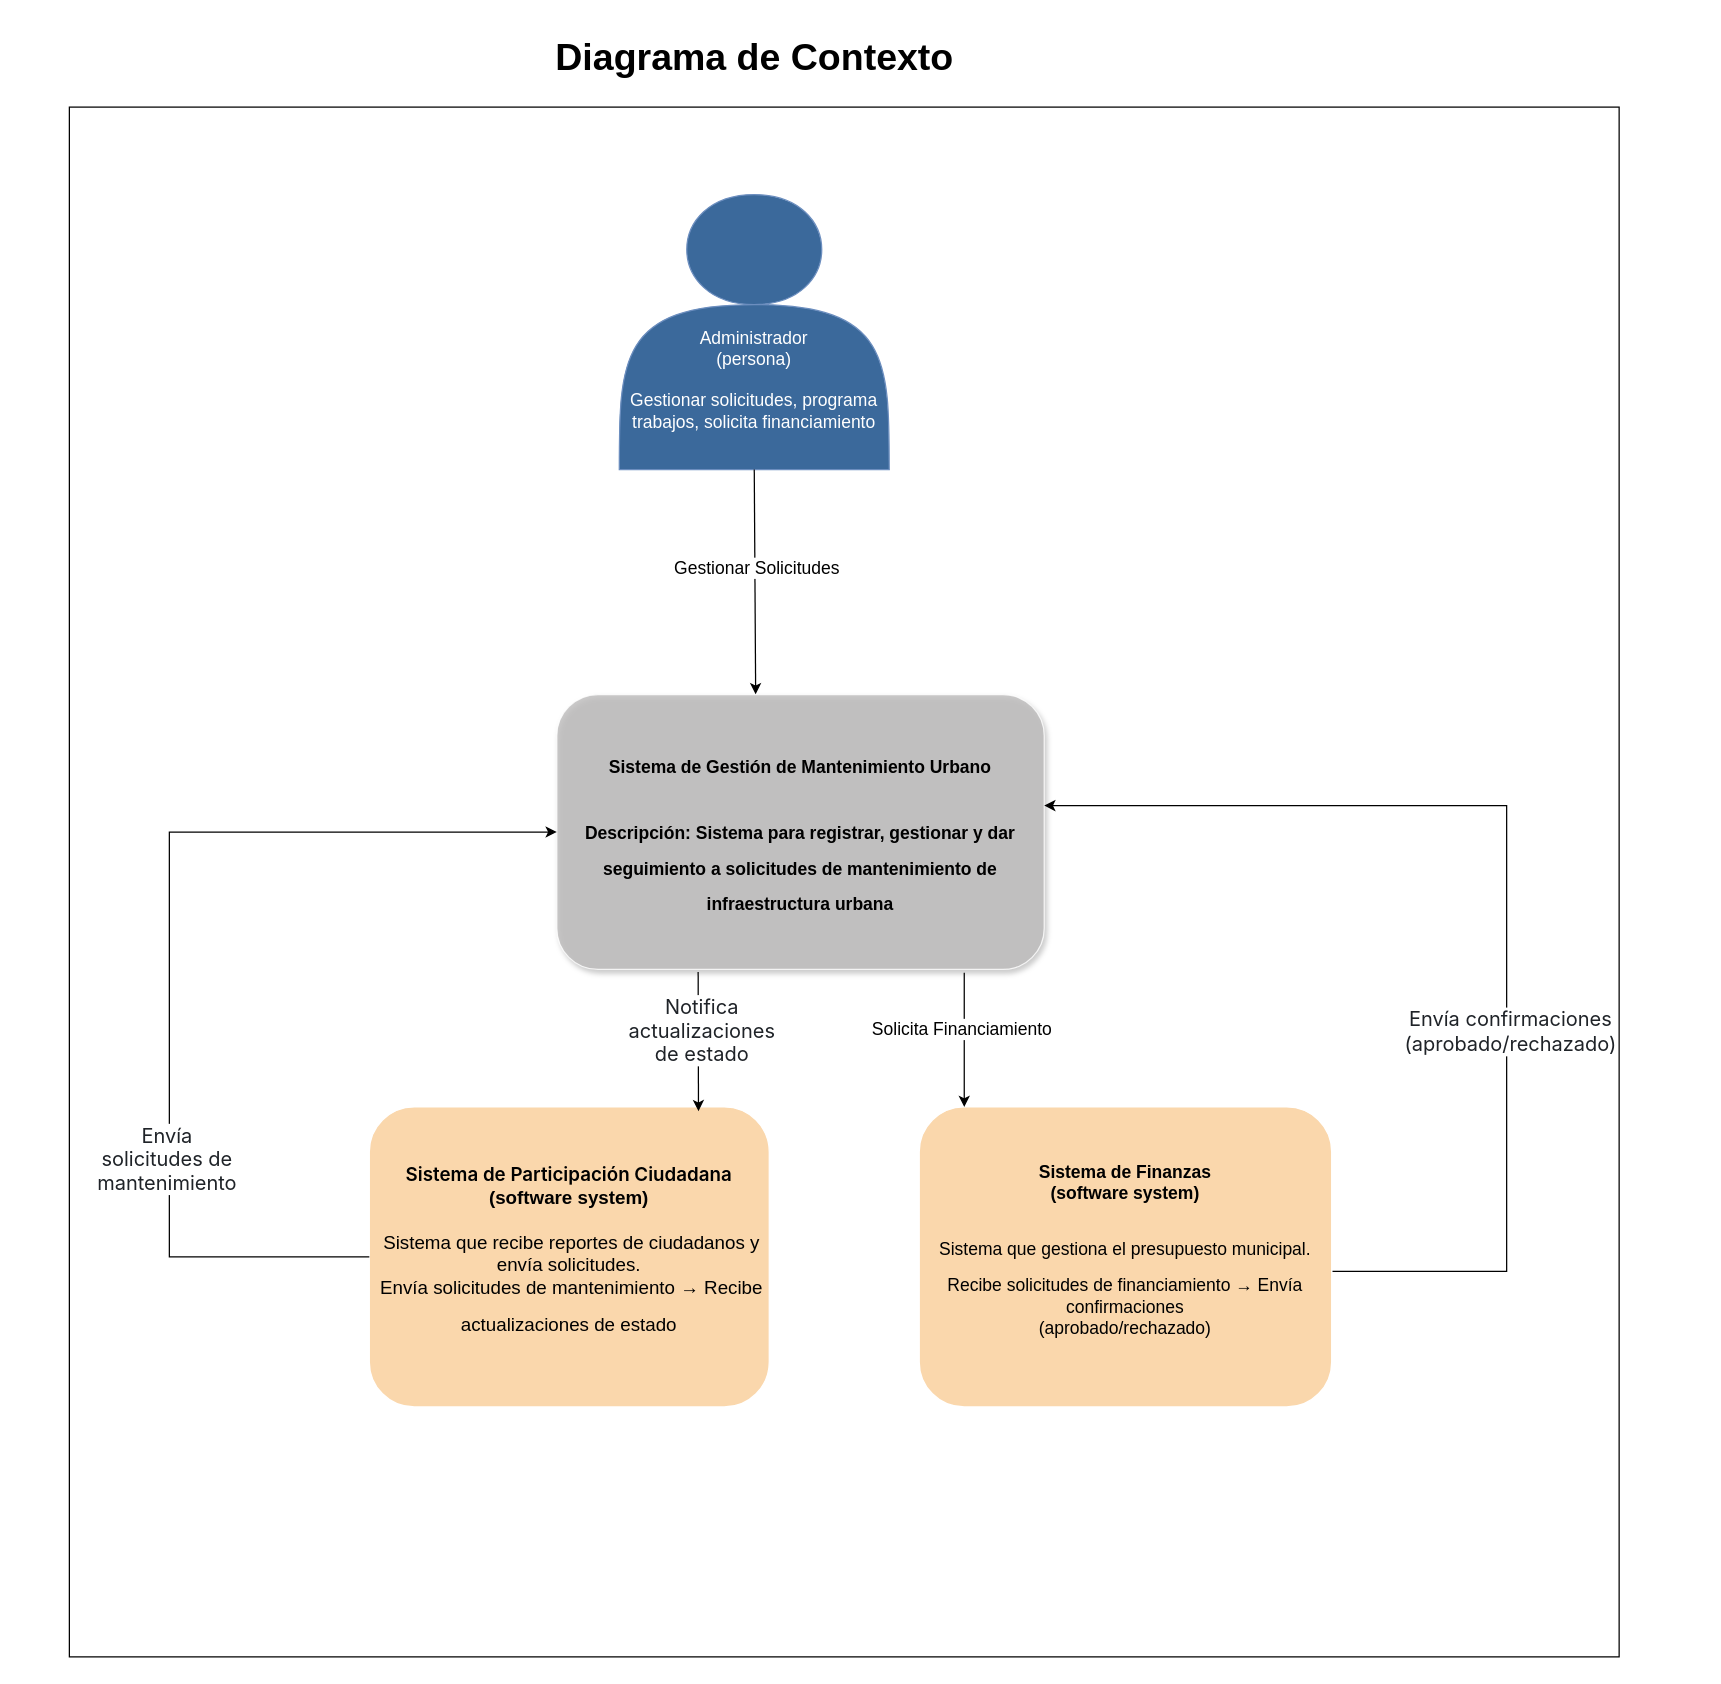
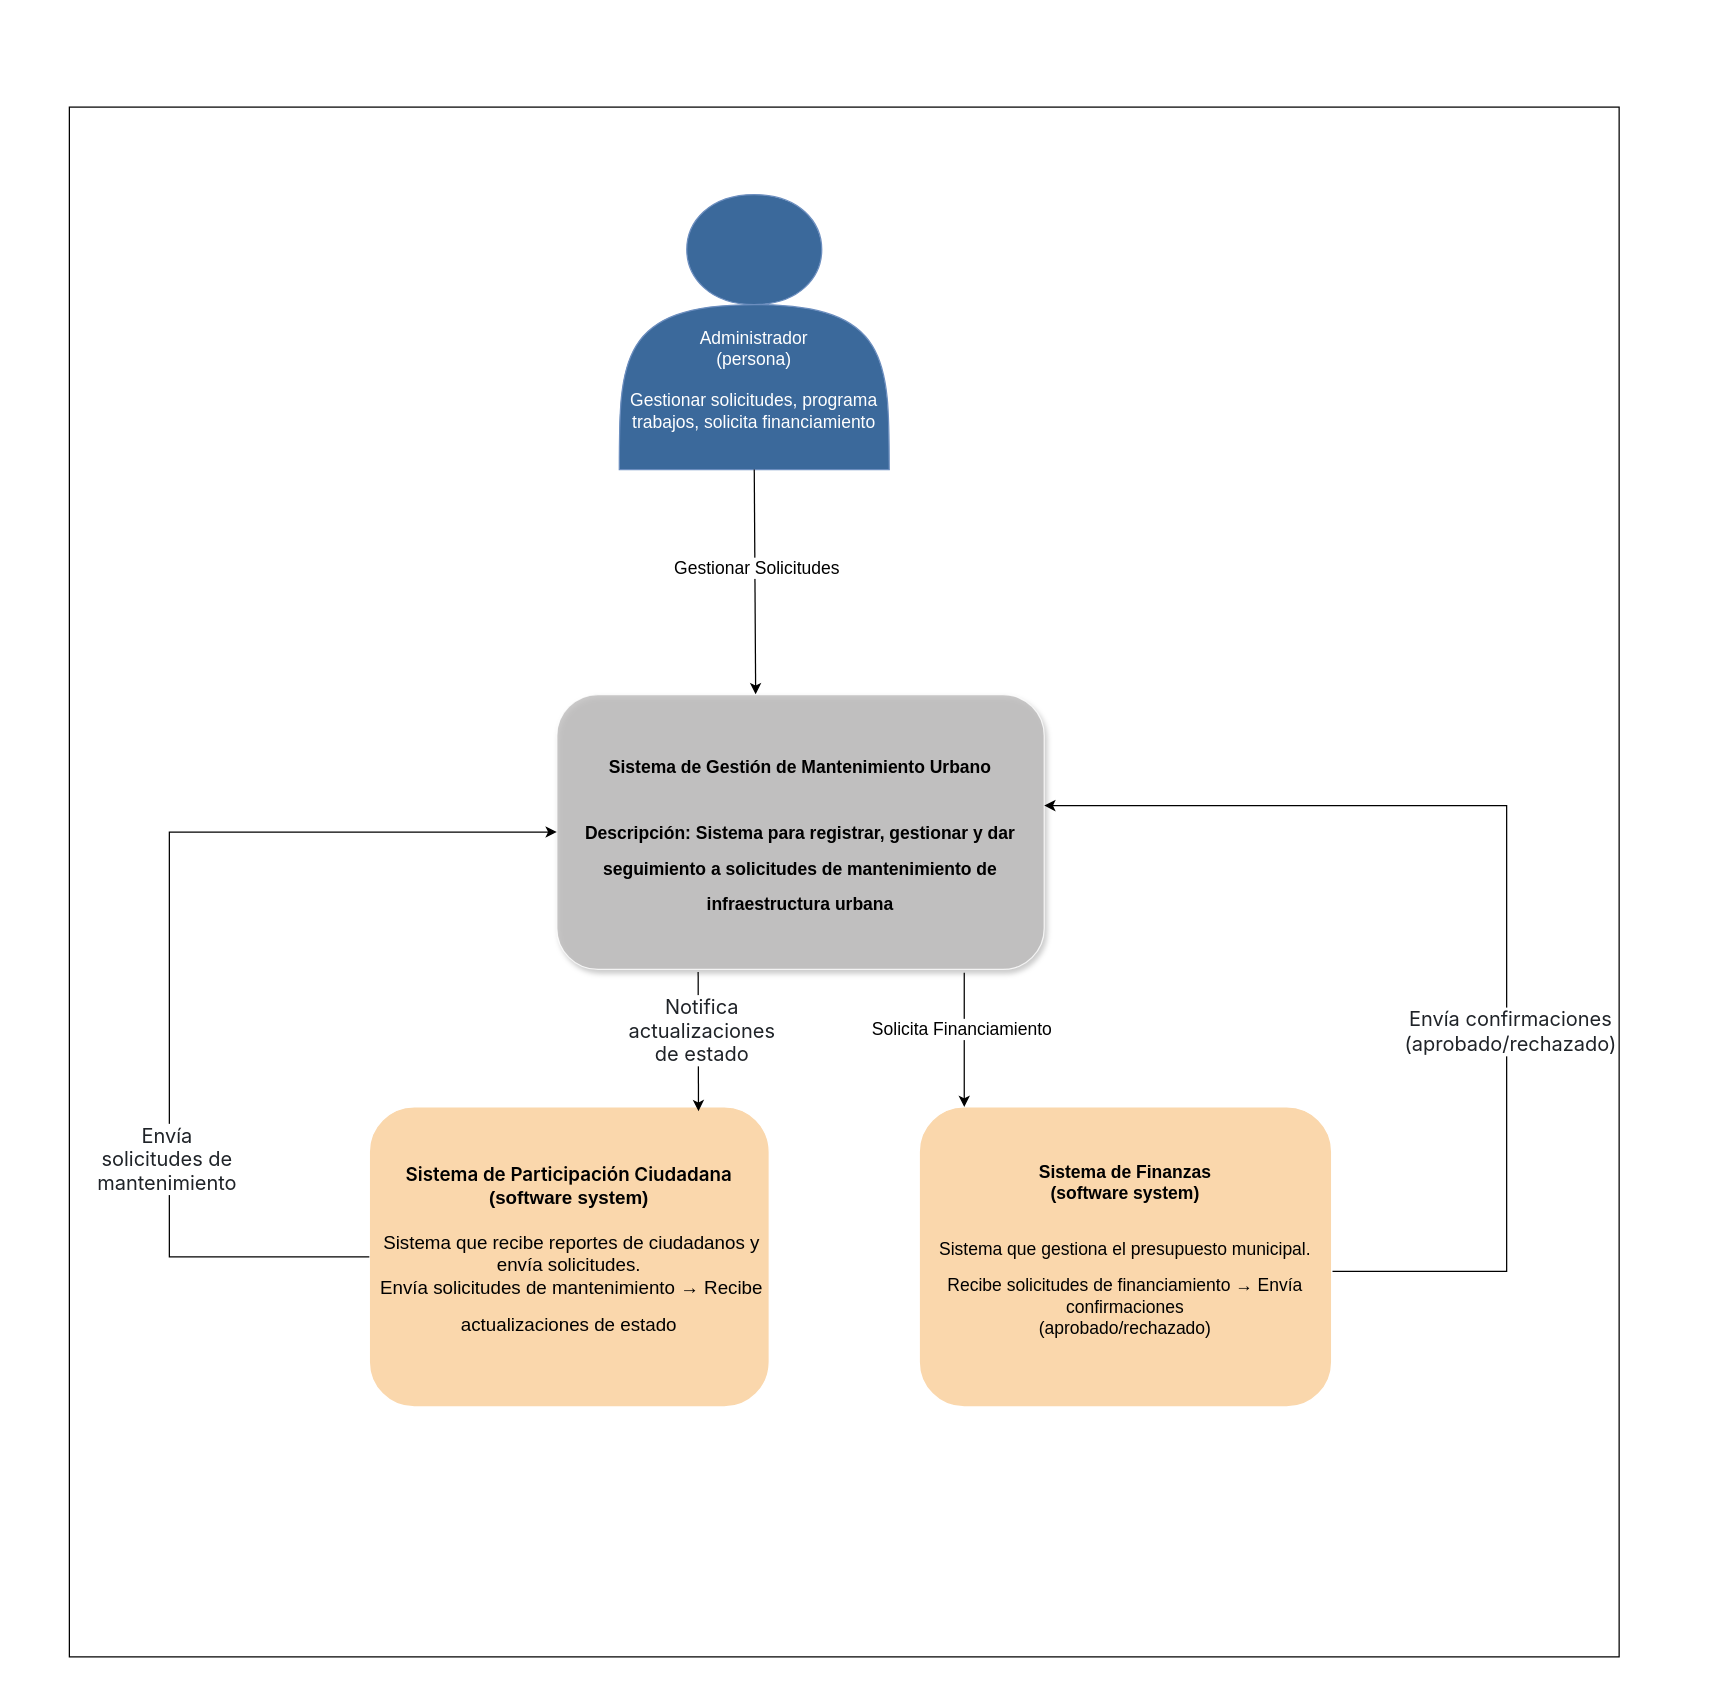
node "Diagrama de Contexto": removed
